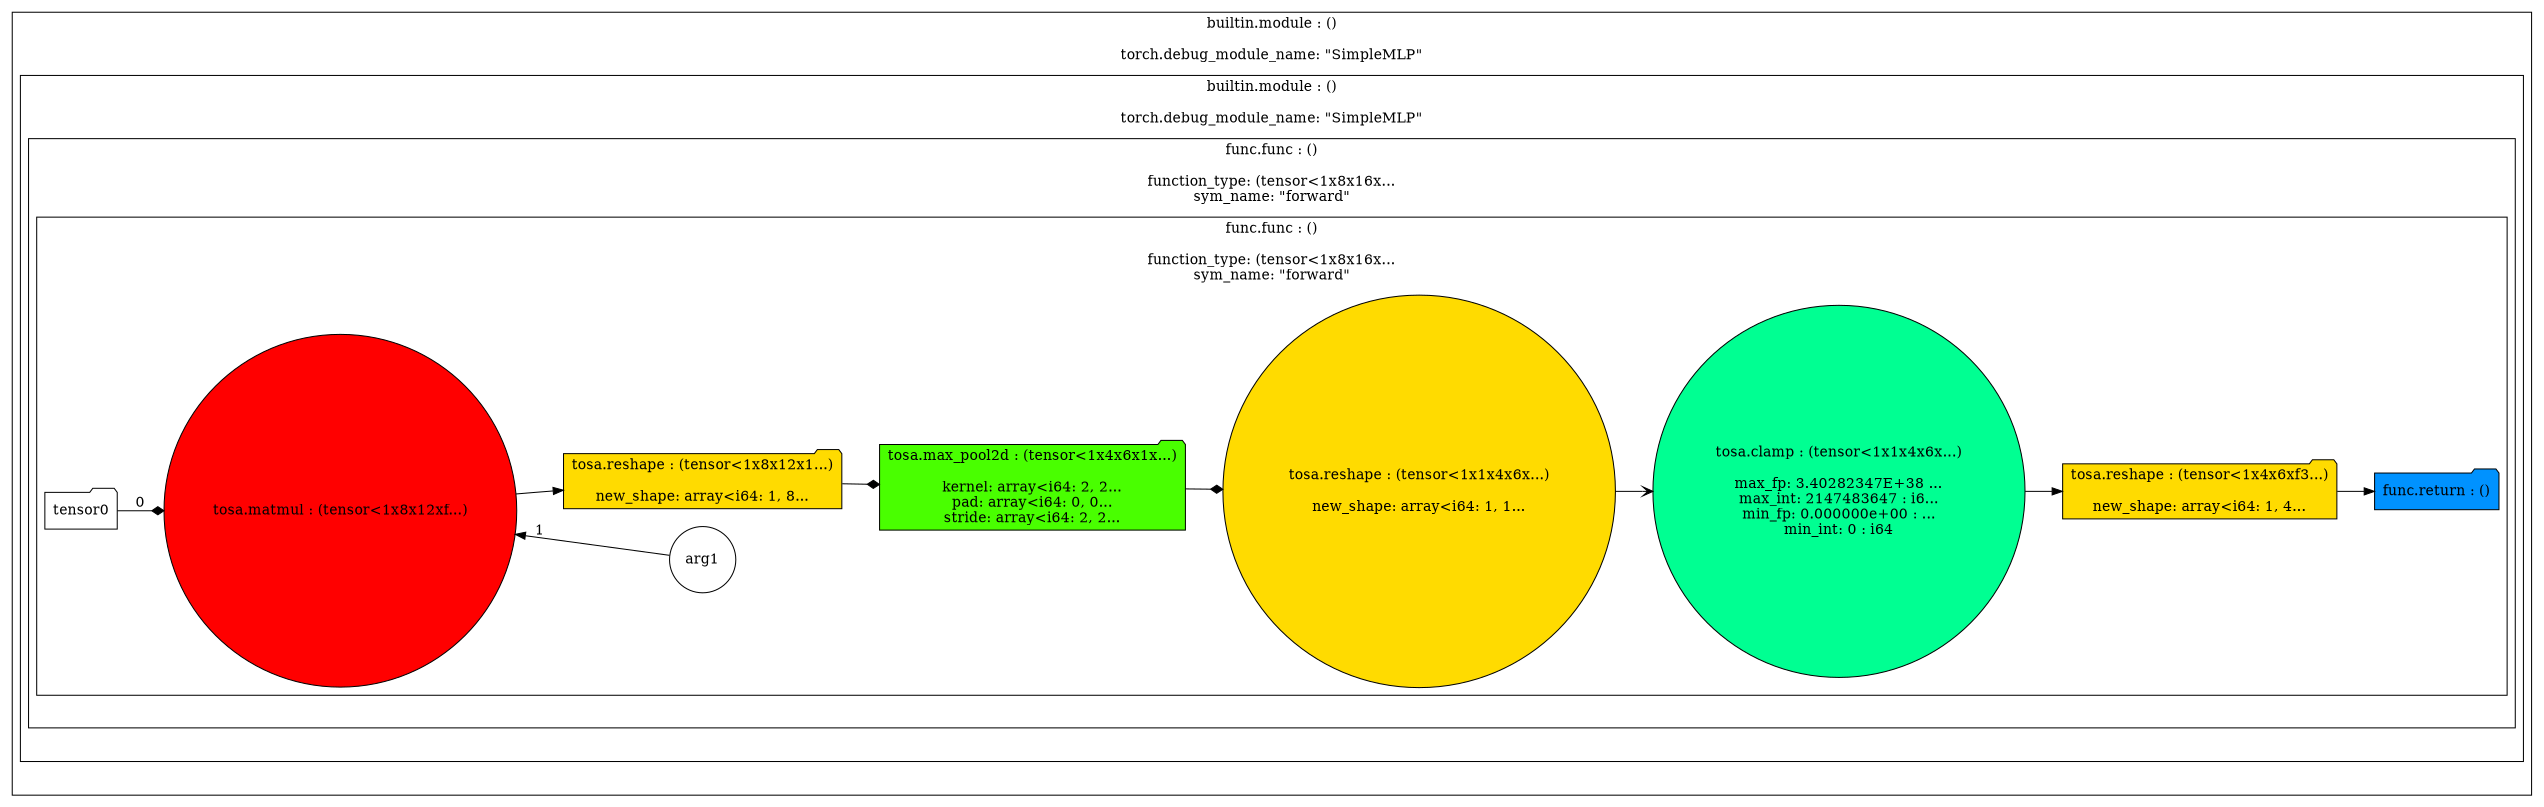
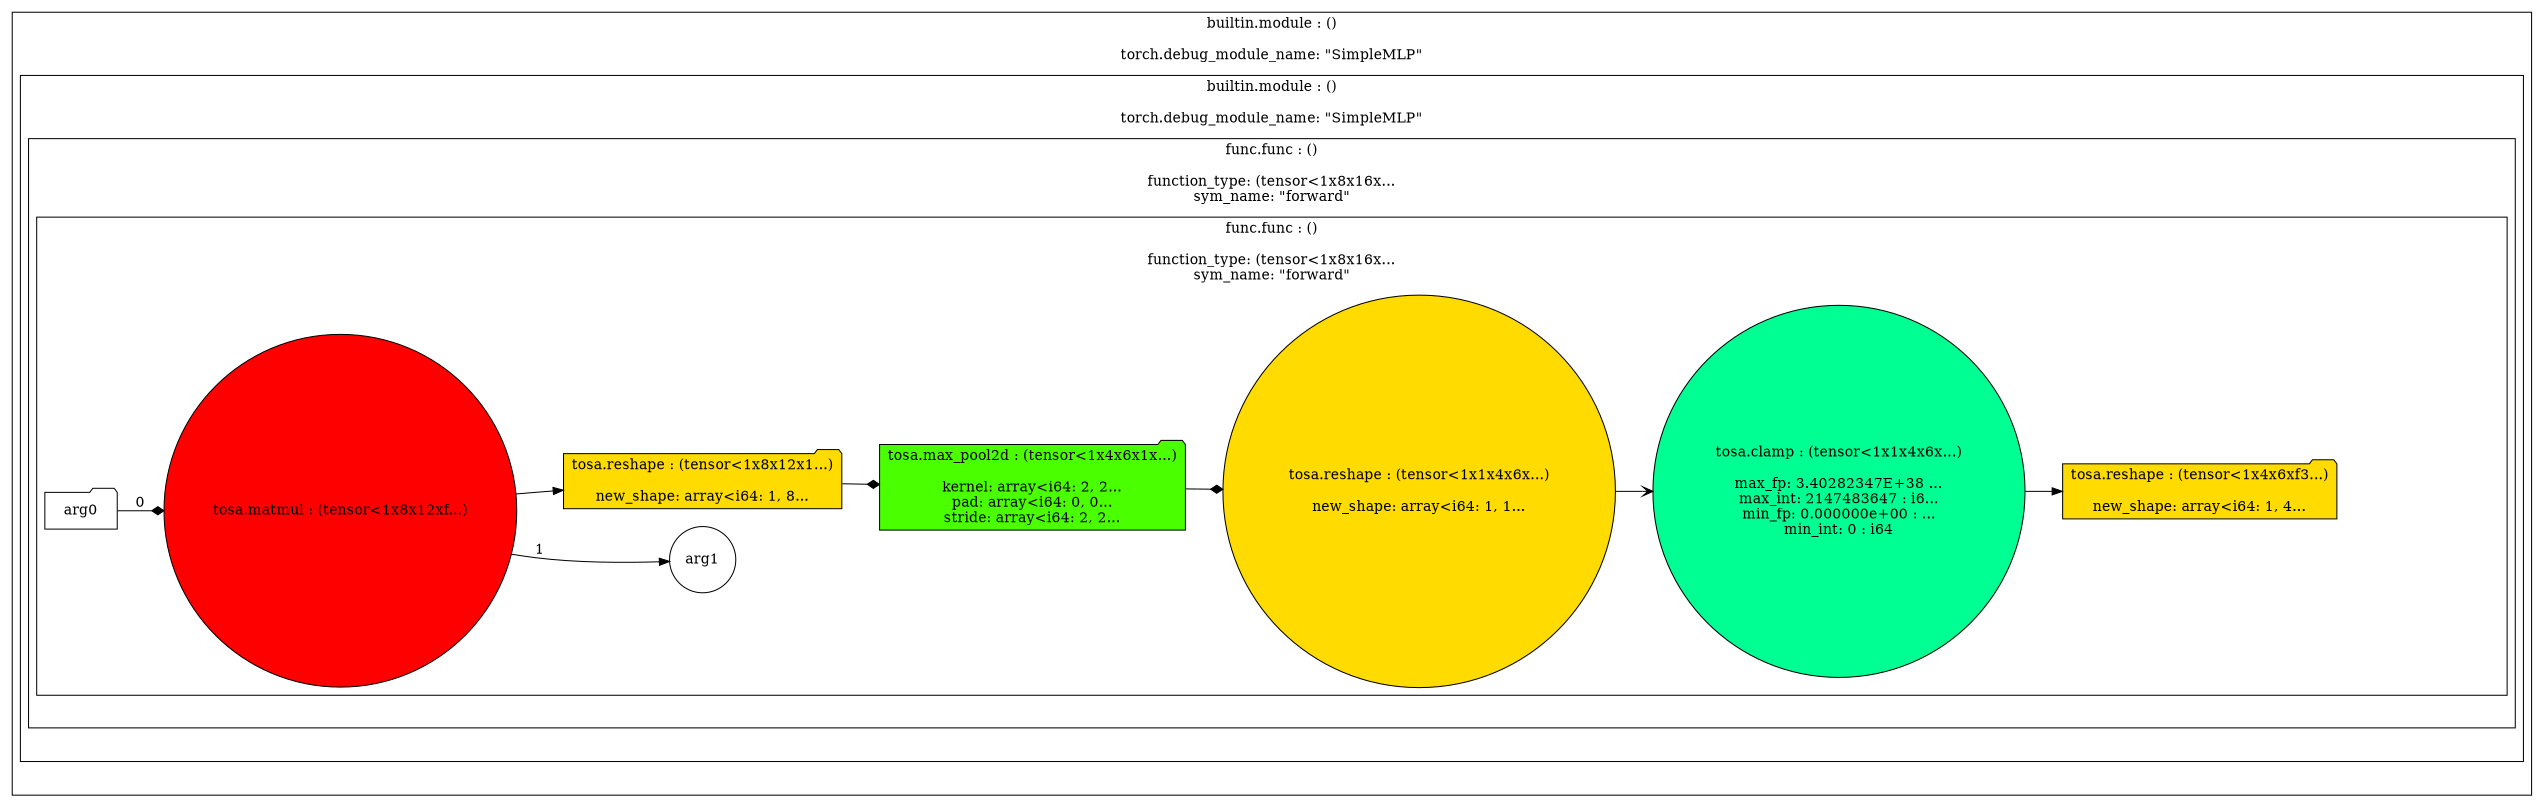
node "func.return : ()": removed
node "tensor0": label "tensor0" -> "arg0"
edge "arg1" -> "tosa.matmul : (tensor<1x8x12xf...)": reversed
